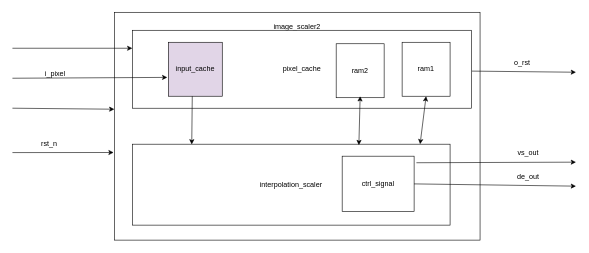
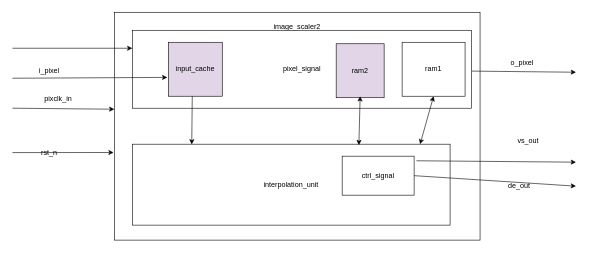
node "o_rst": label "o_rst" -> "o_pixel"
node "pixel_cache": label "pixel_cache" -> "pixel_signal"
node "ram1": size 48x54 -> 63x54
node "ram2": fillcolor #ffffff -> #e1d5e7
node "i_pixel": moved (55, 74) -> (49, 71)
node "pixclk_in": added
node "rst_n": moved (49, 144) -> (49, 153)
node "vs_out": moved (528, 153) -> (528, 141)
node "de_out": moved (528, 177) -> (519, 186)
node "ctrl_signal": size 72x56 -> 72x39
node "interpolation_scaler": label "interpolation_scaler" -> "interpolation_unit"
